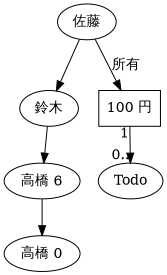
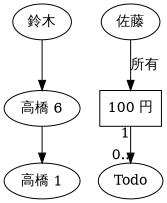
edge "佐藤" -> "鈴木": removed
node "高橋 0": label "高橋 0" -> "高橋 1"
